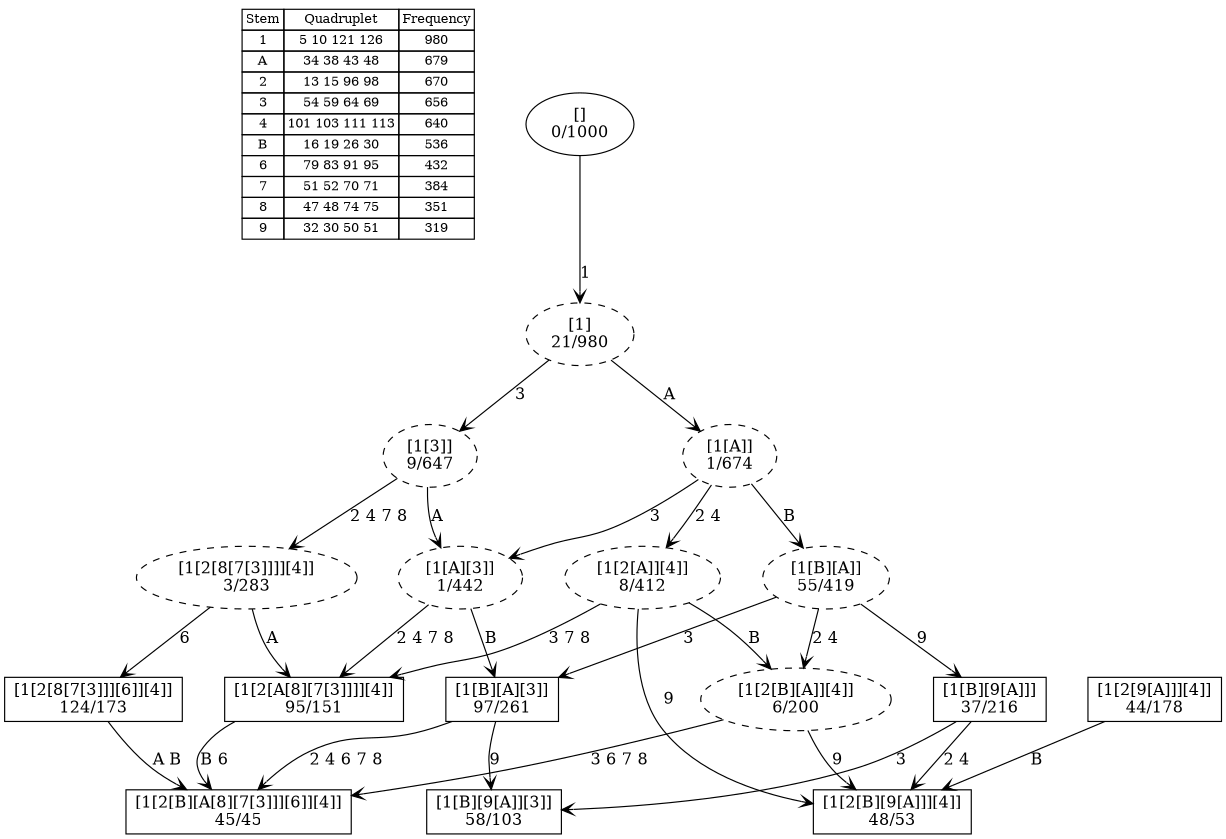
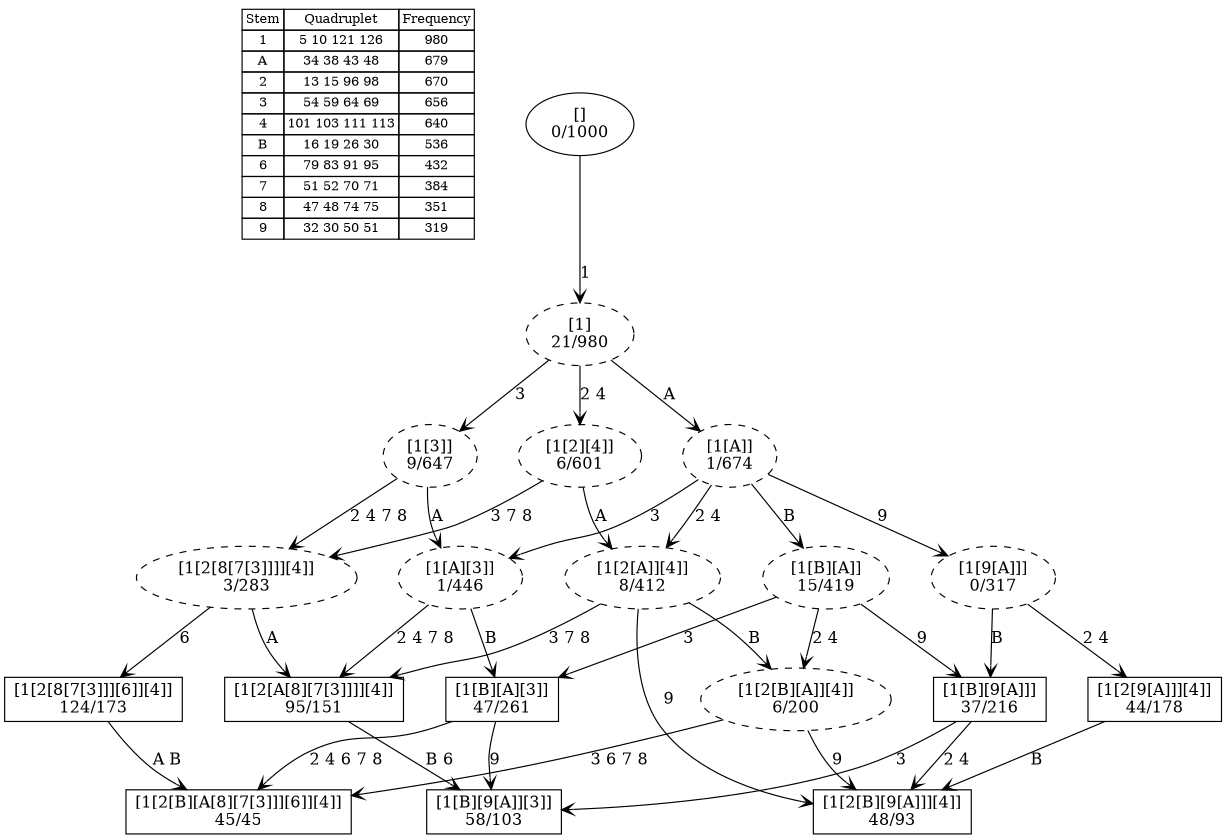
node "[1[2][4]] 6/601": added
node "[1[A][3]] 1/442": label "[1[A][3]] 1/442" -> "[1[A][3]] 1/446"
node "[1[B][A]] 55/419": label "[1[B][A]] 55/419" -> "[1[B][A]] 15/419"
node "[1[9[A]]] 0/317": added
node "[1[B][A][3]] 97/261": label "[1[B][A][3]] 97/261" -> "[1[B][A][3]] 47/261"
edge "[1[2[A[8][7[3]]]][4]] 95/151" -> "[1[2[B][A[8][7[3]]][6]][4]] 45/45": now "[1[2[A[8][7[3]]]][4]] 95/151" -> "[1[B][9[A]][3]] 58/103"
node "[1[2[B][9[A]]][4]] 48/53": label "[1[2[B][9[A]]][4]] 48/53" -> "[1[2[B][9[A]]][4]] 48/93"
